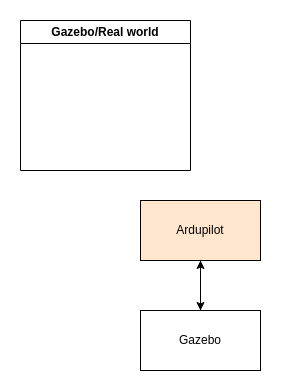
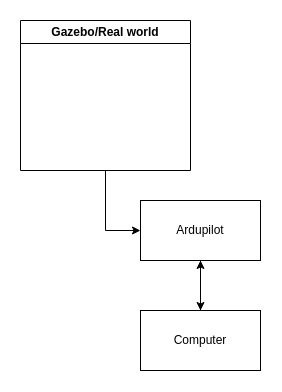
edge "Gazebo/Real world" -> "Ardupilot": added
node "Ardupilot": fillcolor #ffe6cc -> #ffffff
node "Gazebo": label "Gazebo" -> "Computer"
